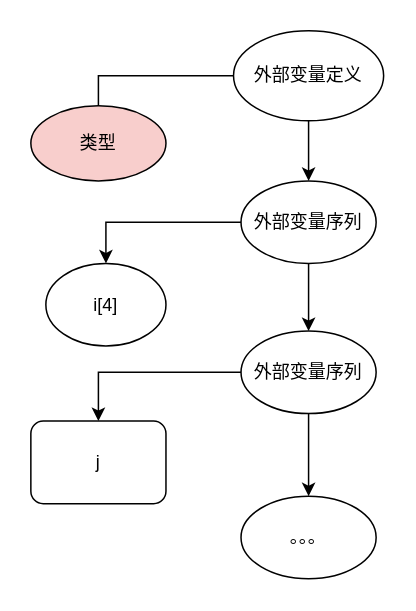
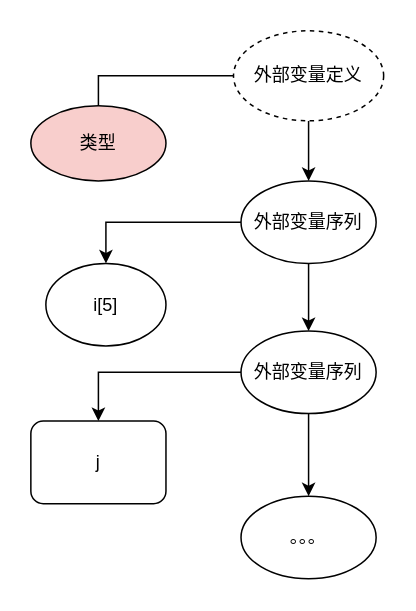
node "外部变量定义": style solid -> dashed
node "i[4]": label "i[4]" -> "i[5]"
